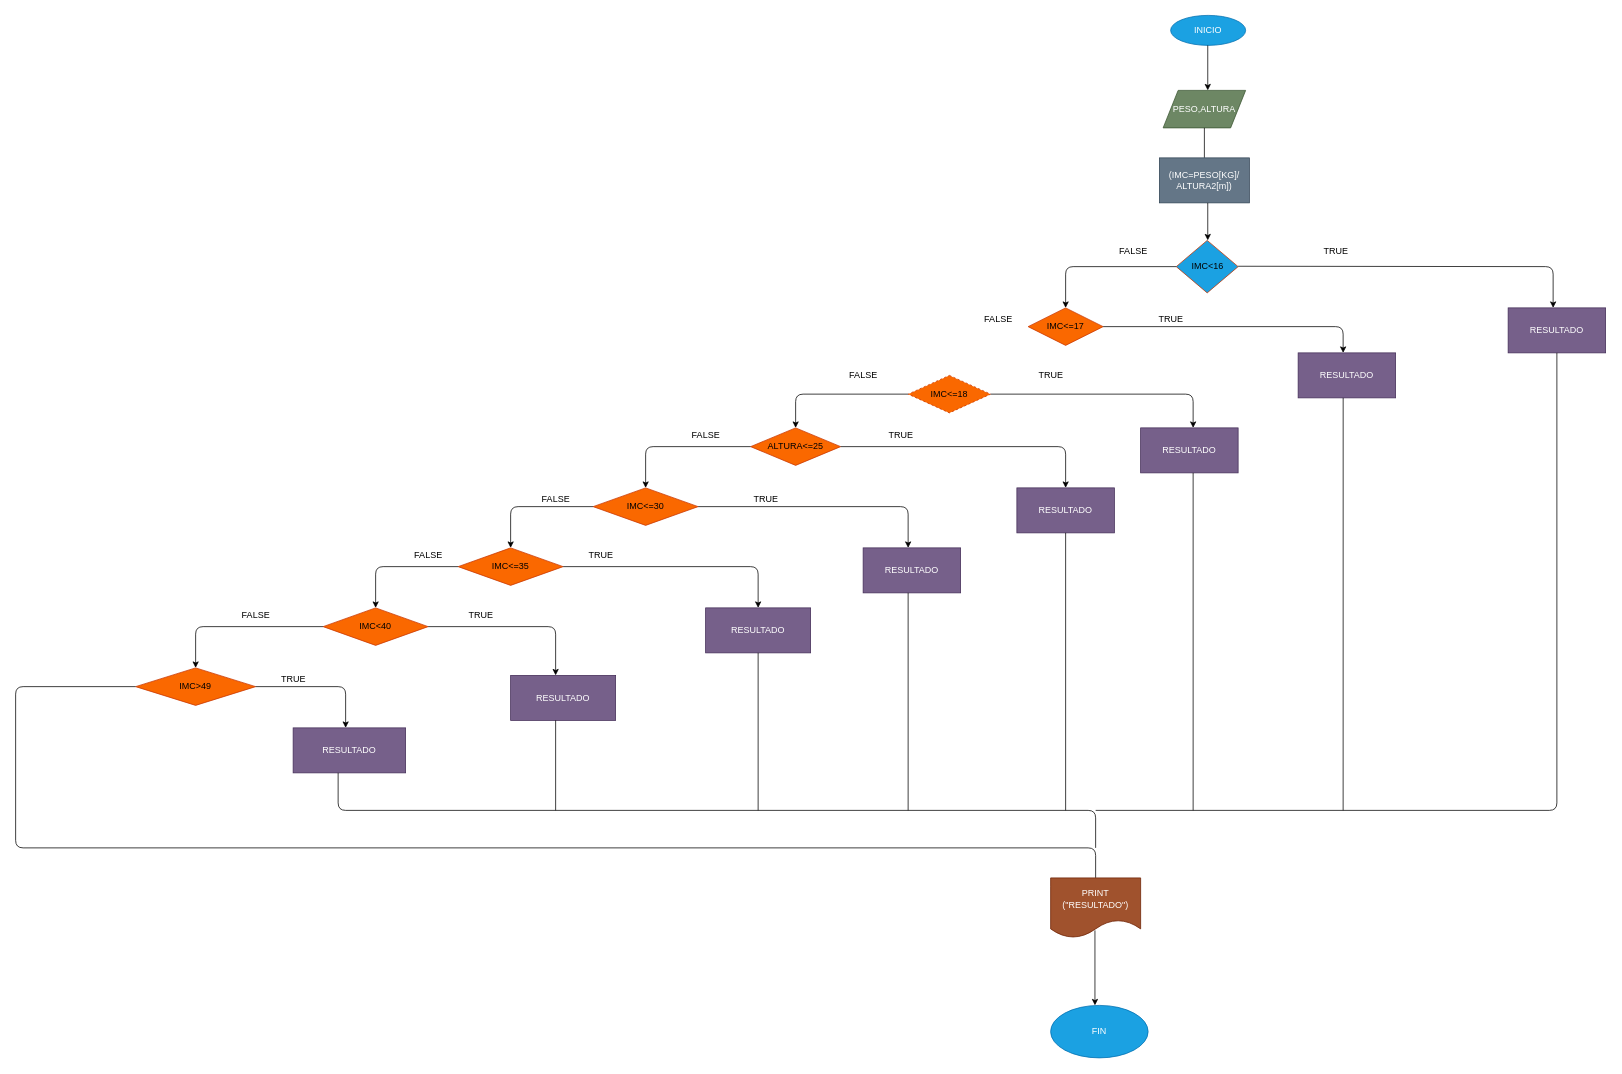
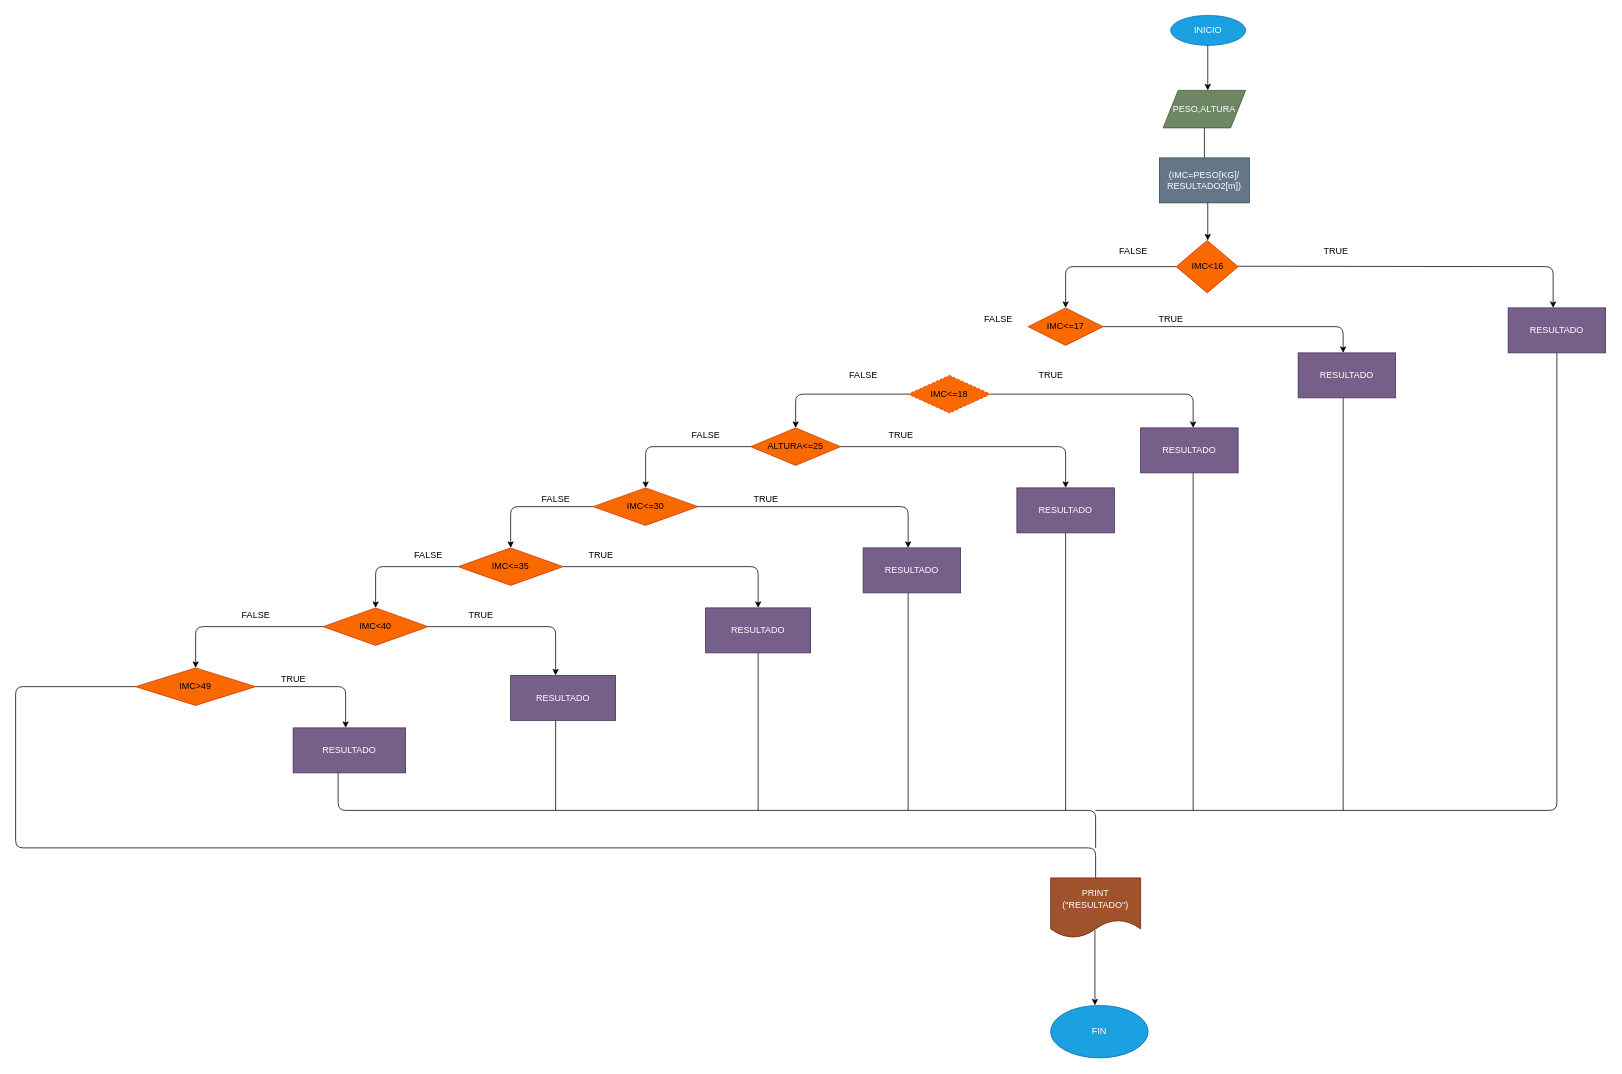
node "(IMC=PESO[KG]/ ALTURA2[m])": label "(IMC=PESO[KG]/ ALTURA2[m])" -> "(IMC=PESO[KG]/ RESULTADO2[m])"
node "IMC<16": fillcolor #1ba1e2 -> #fa6800
